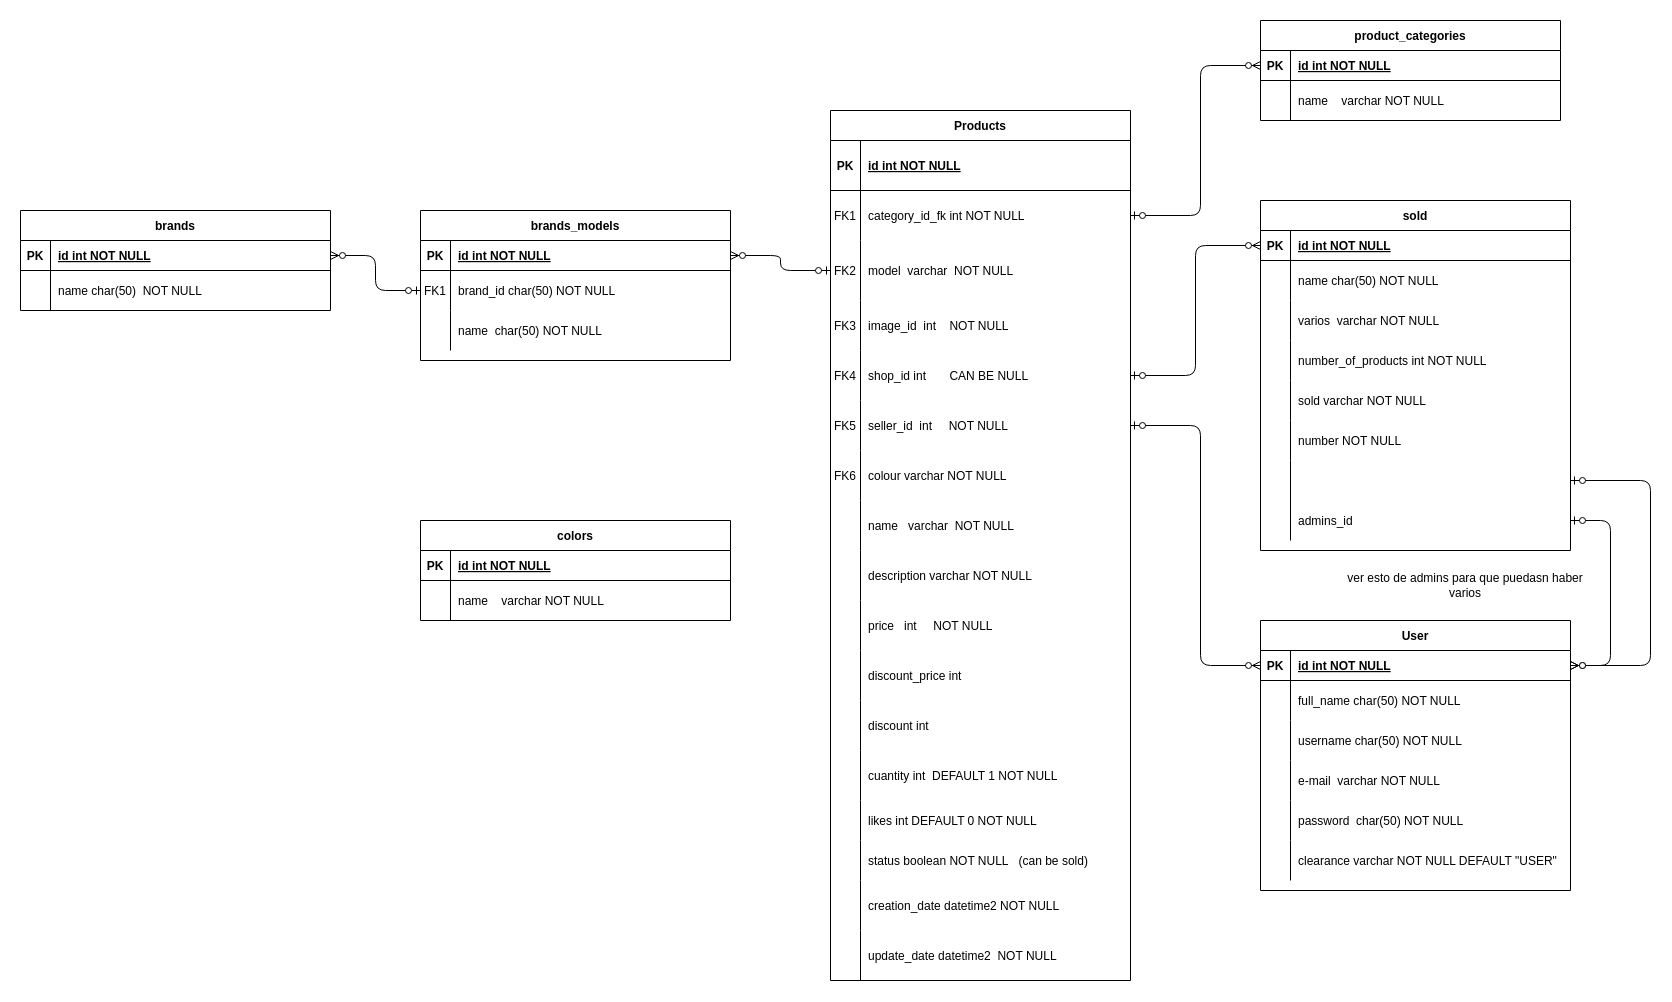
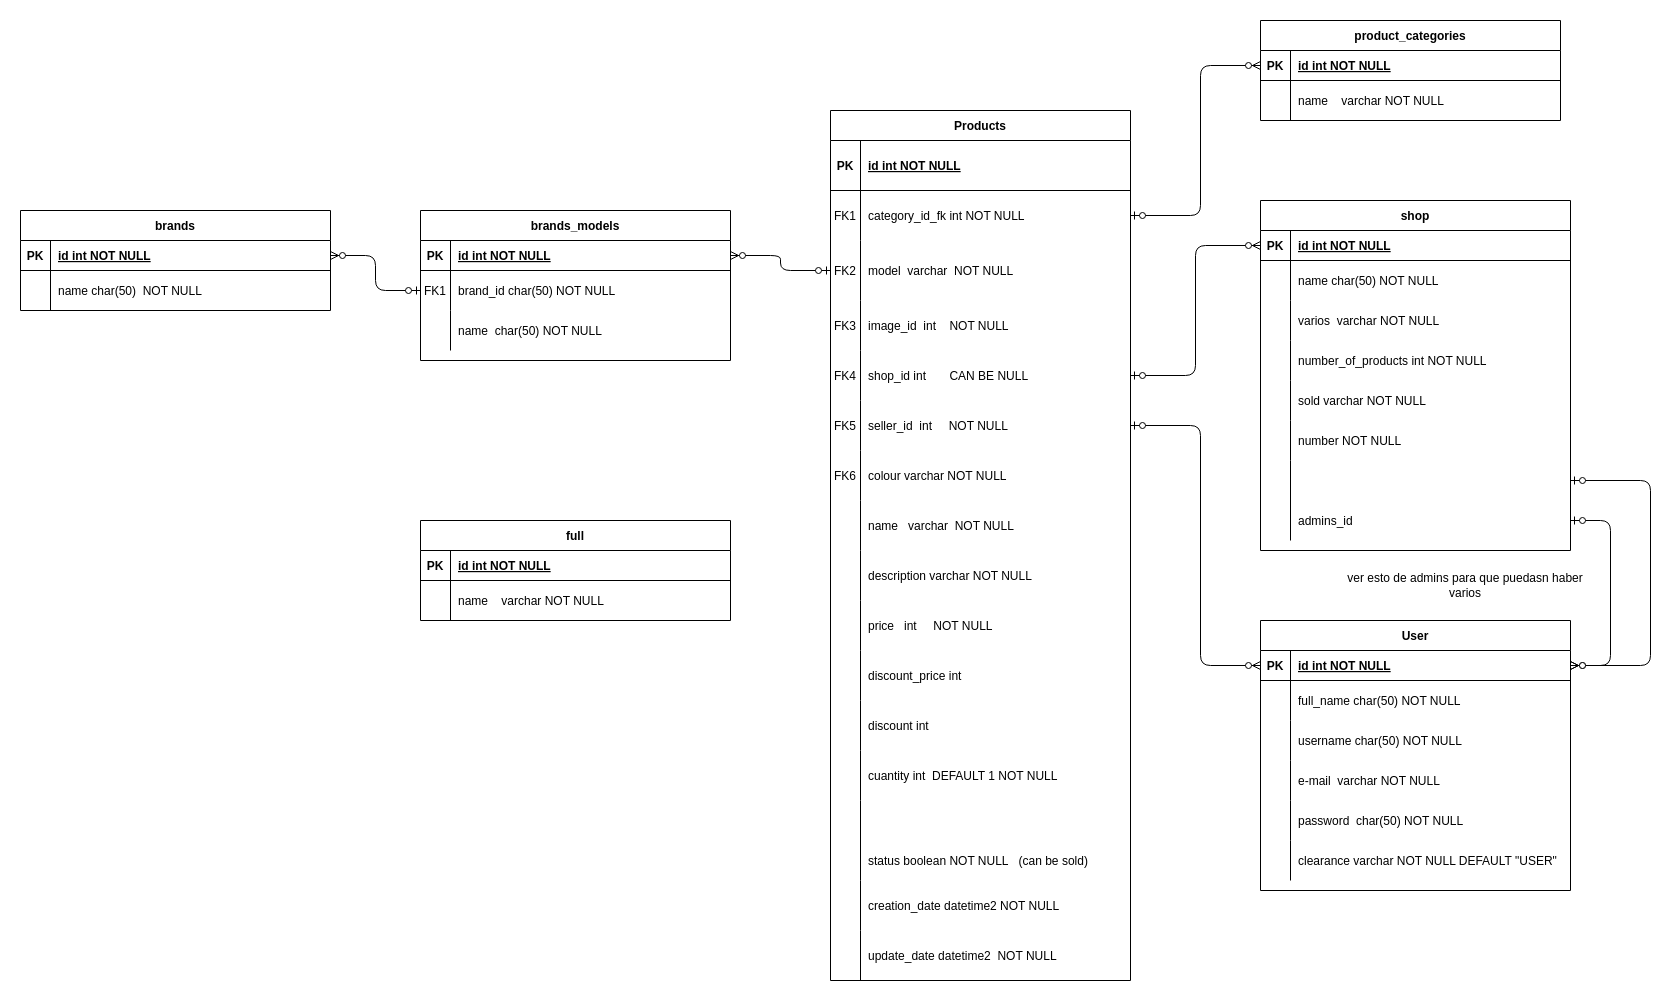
node "sold": label "sold" -> "shop"
node "colors": label "colors" -> "full"
node "likes int DEFAULT 0 NOT NULL": removed
